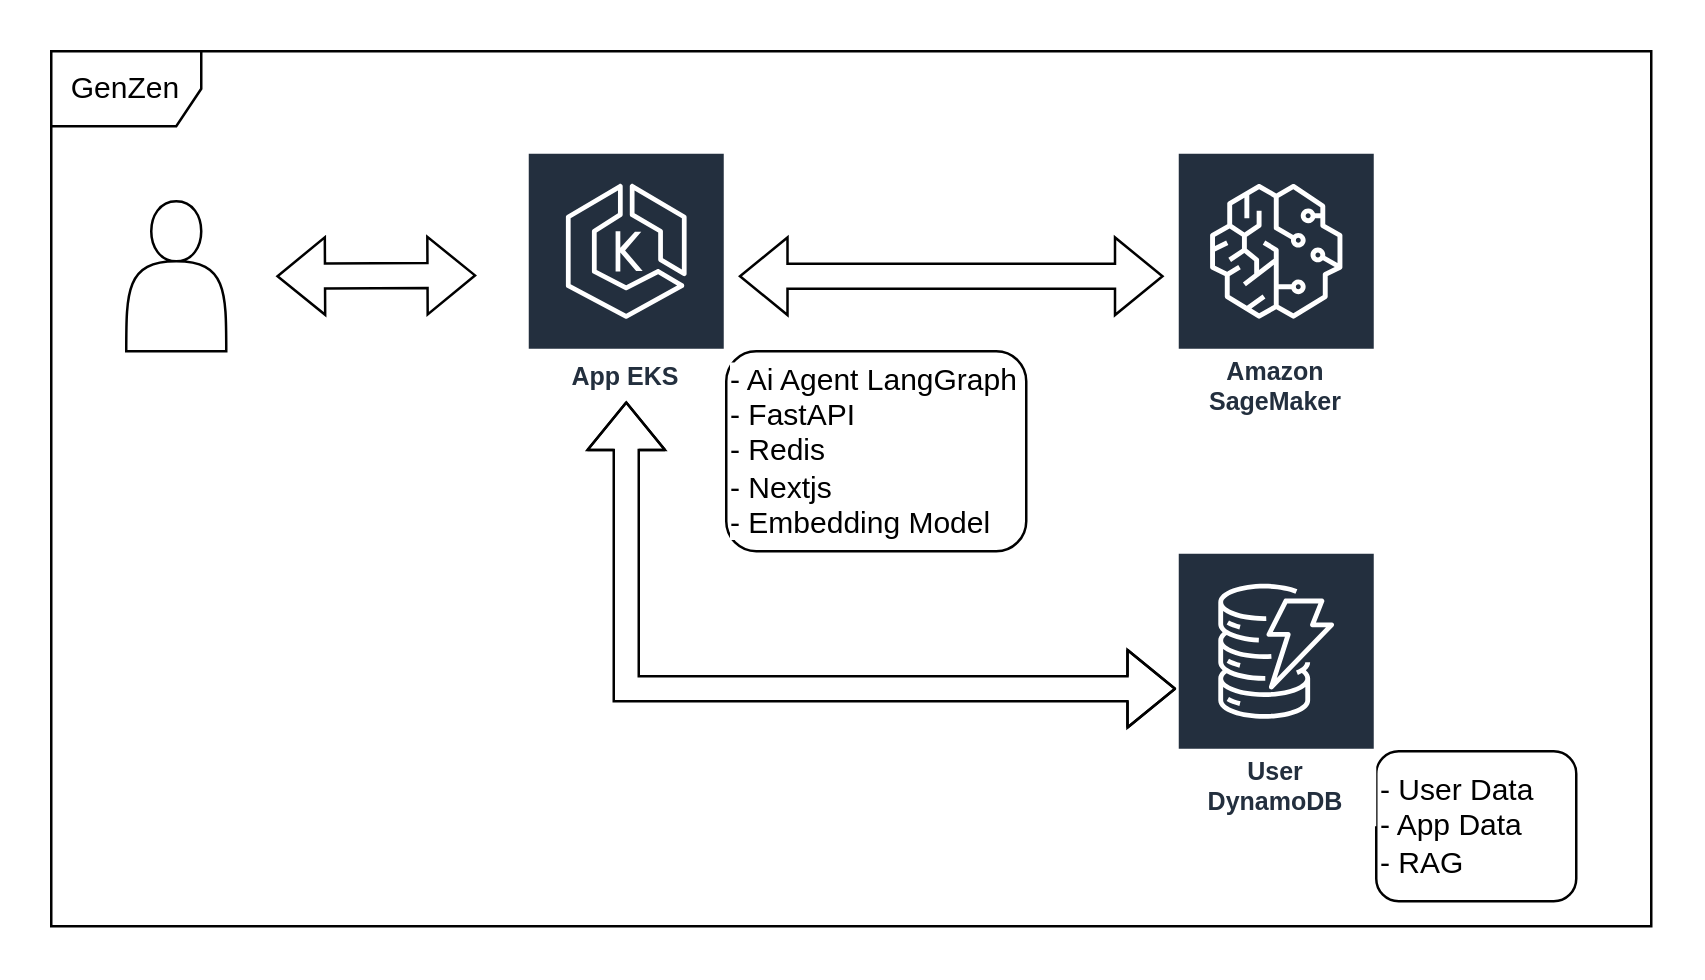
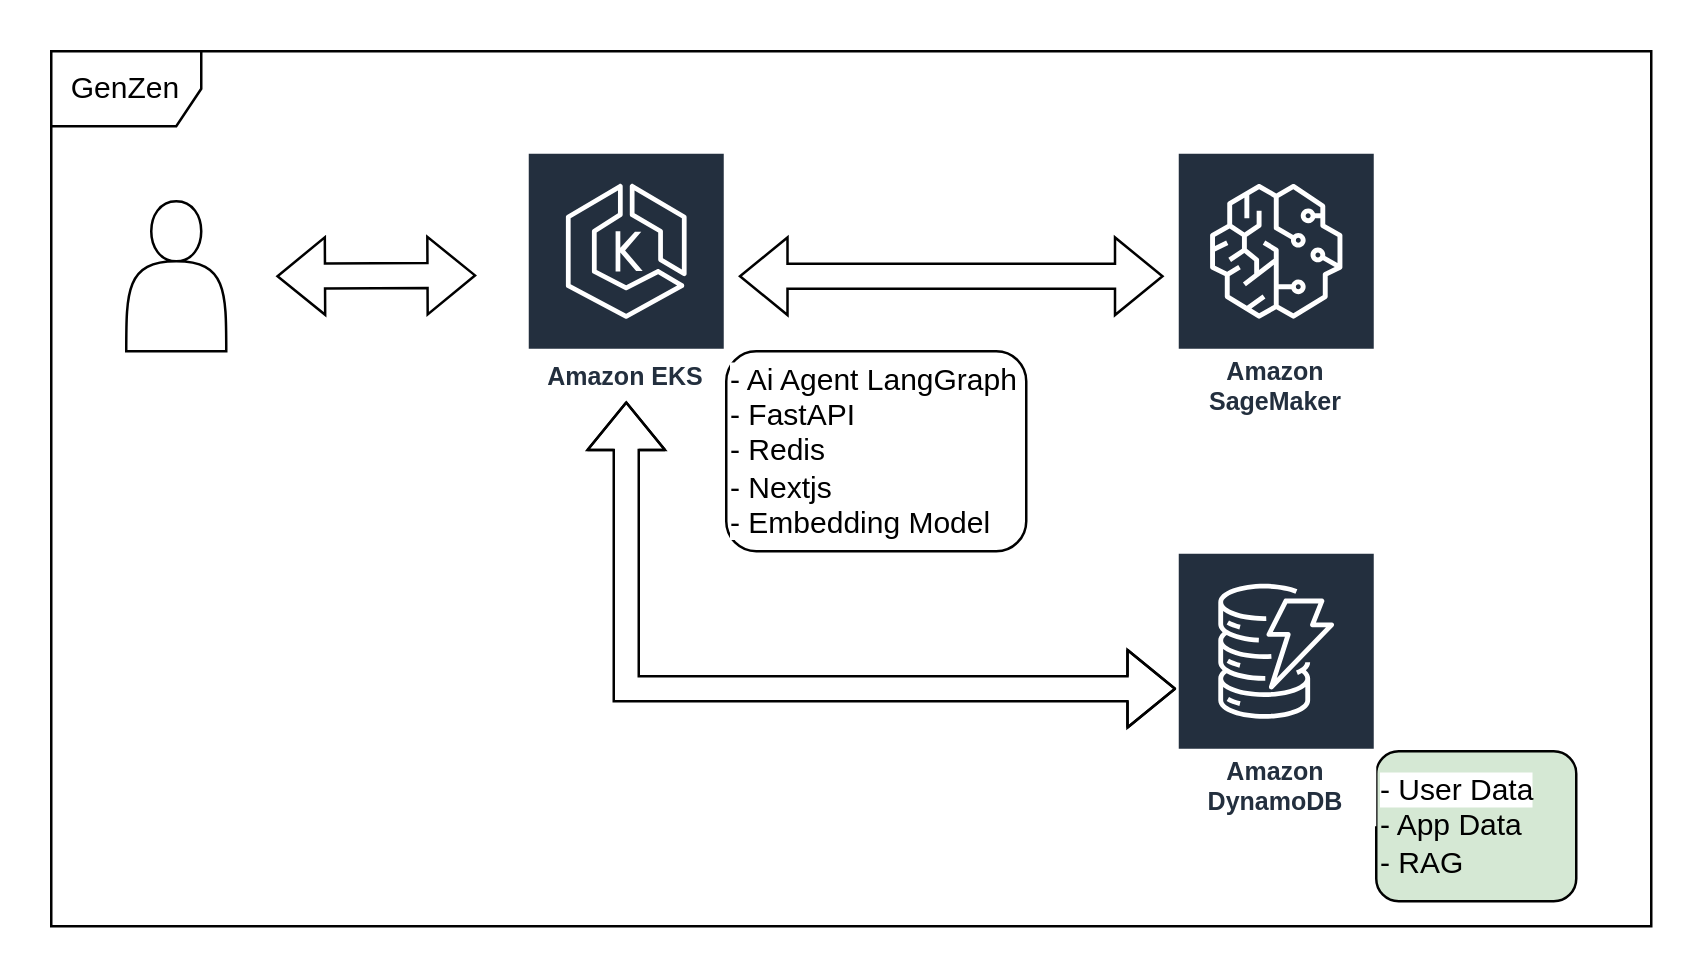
node "App EKS": label "App EKS" -> "Amazon EKS"
node "User DynamoDB": label "User DynamoDB" -> "Amazon DynamoDB"
node "- User Data - App Data - RAG": fillcolor #ffffff -> #d5e8d4
